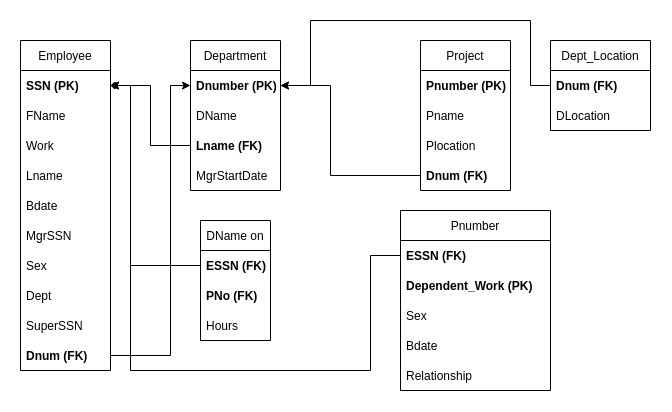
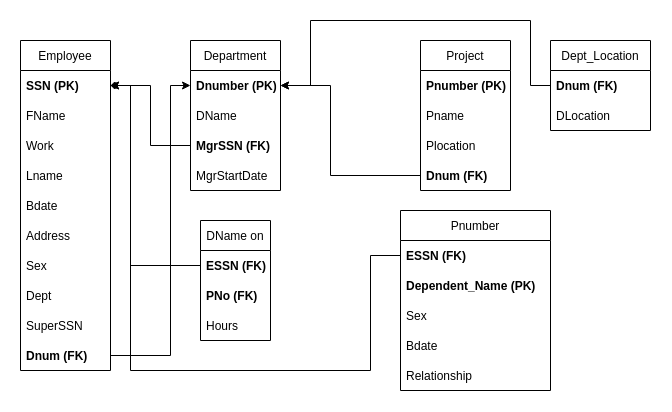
node "Lname (FK)": label "Lname (FK)" -> "MgrSSN (FK)"
node "MgrSSN": label "MgrSSN" -> "Address"
node "Dependent_Work (PK)": label "Dependent_Work (PK)" -> "Dependent_Name (PK)"
